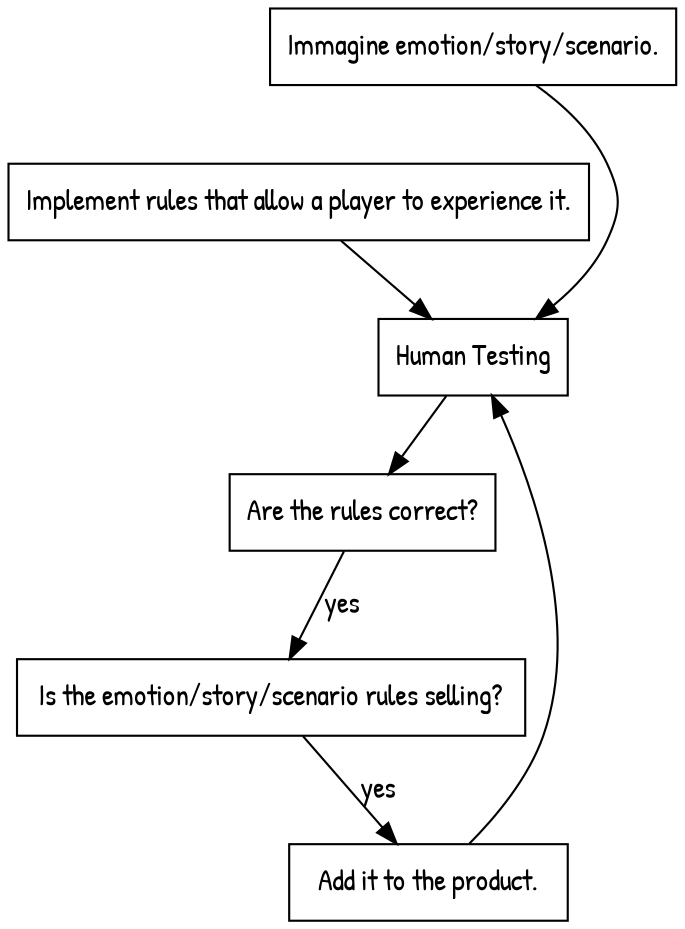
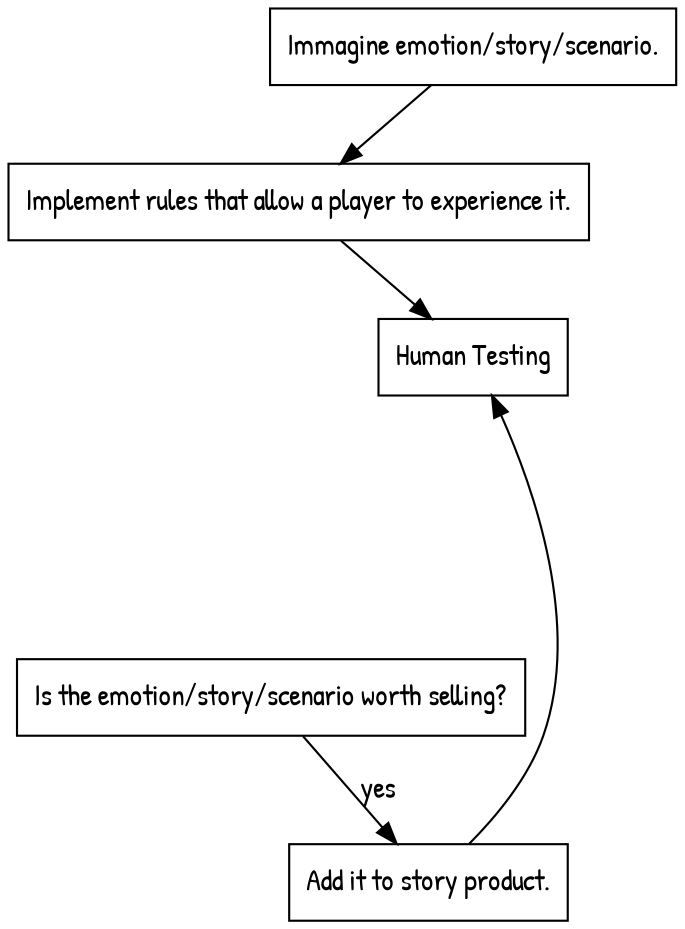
edge "Immagine emotion/story/scenario." -> "Human Testing": now "Immagine emotion/story/scenario." -> "Implement rules that allow a player to experience it."
node "Are the rules correct?": removed
node "Is the emotion/story/scenario rules selling?": label "Is the emotion/story/scenario rules selling?" -> "Is the emotion/story/scenario worth selling?"
node "Add it to the product.": label "Add it to the product." -> "Add it to story product."
